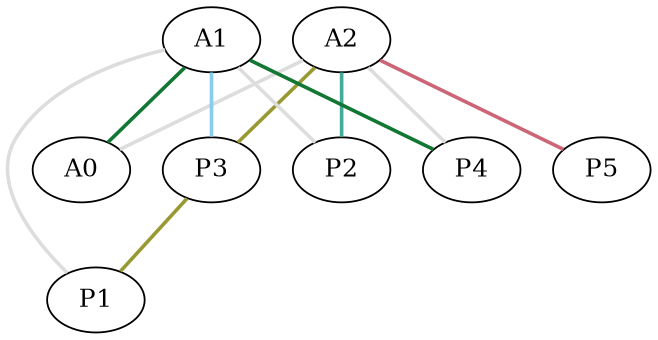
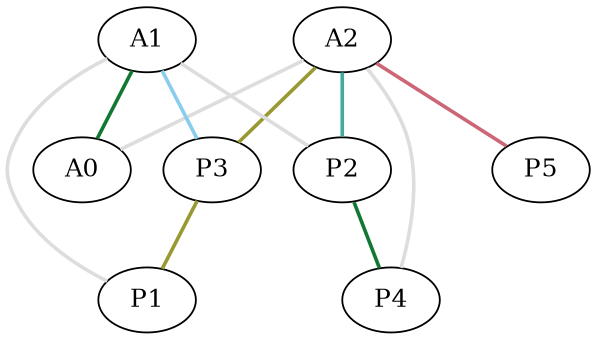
edge "A1" -- "P4": now "P2" -- "P4"
